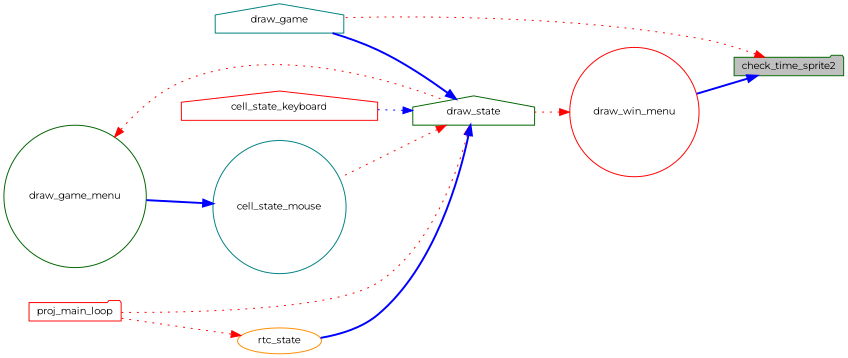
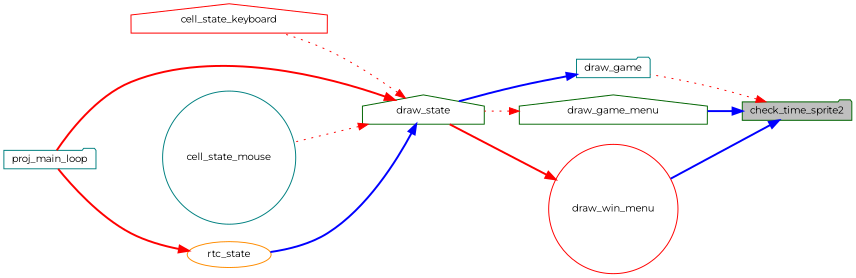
node "draw_game": shape house -> folder
edge "draw_game" -> "draw_state": reversed
edge "cell_state_keyboard" -> "draw_state": color blue -> red
edge "draw_state" -> "draw_win_menu": style dotted -> bold
node "draw_game_menu": shape circle -> house
edge "draw_game_menu" -> "cell_state_mouse": now "draw_game_menu" -> "check_time_sprite2"
edge "proj_main_loop" -> "draw_state": style dotted -> bold
node "proj_main_loop": color red -> teal
edge "proj_main_loop" -> "rtc_state": style dotted -> bold
